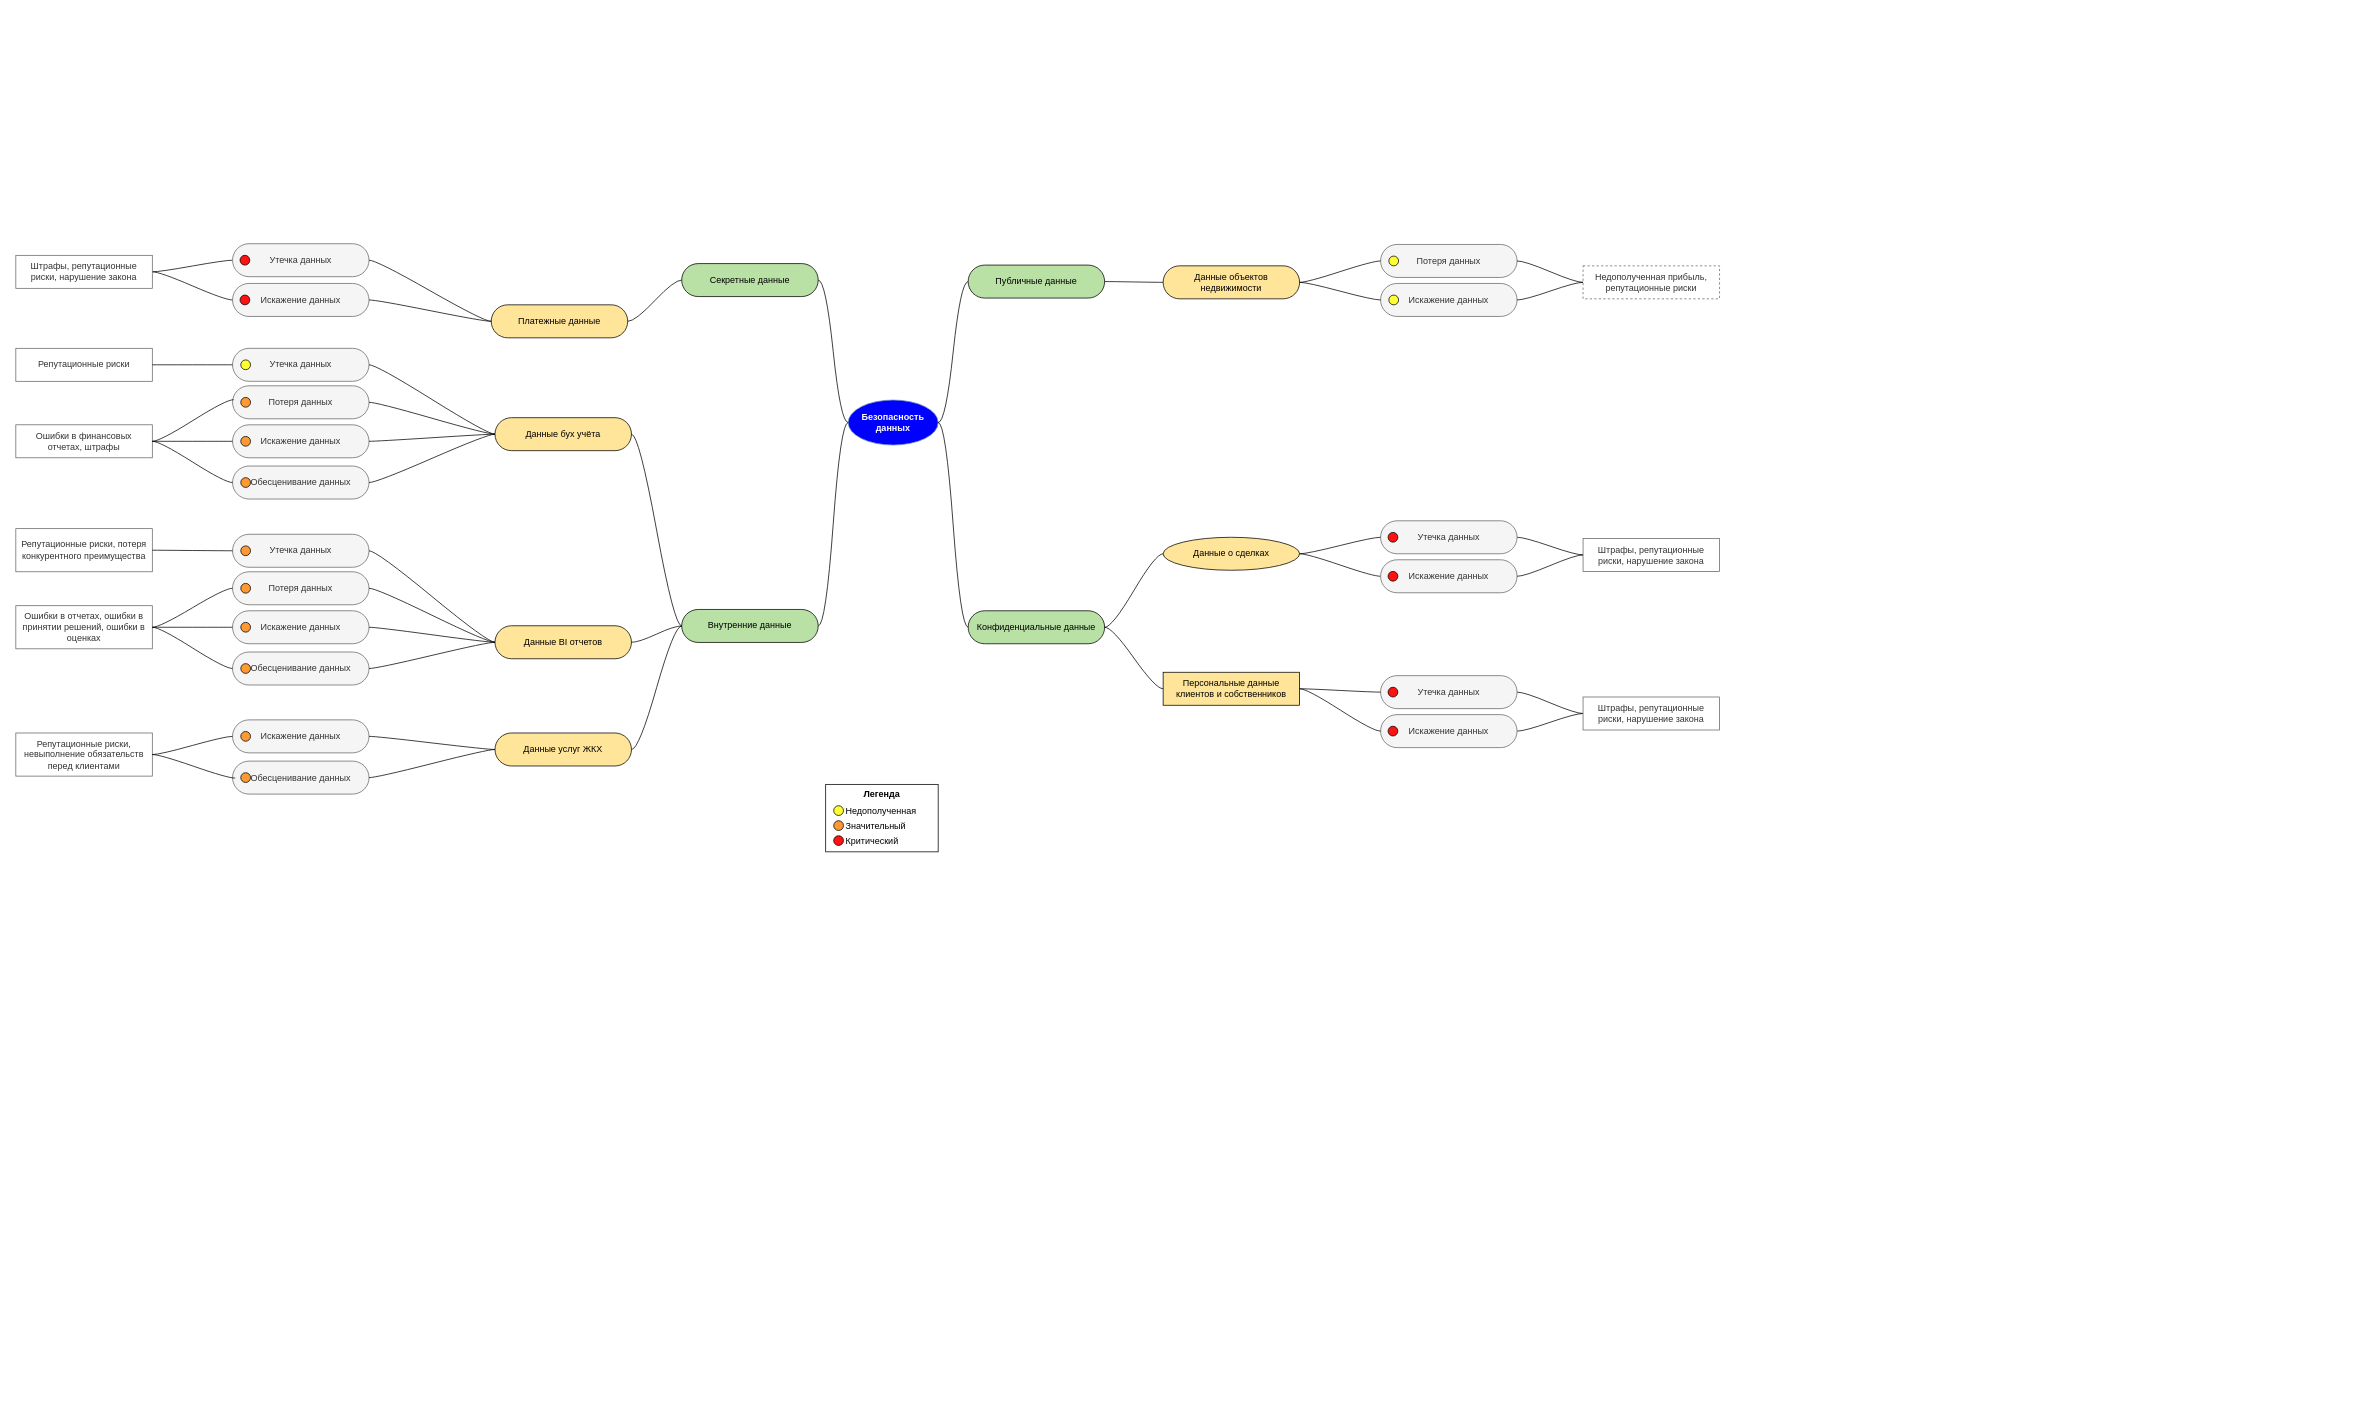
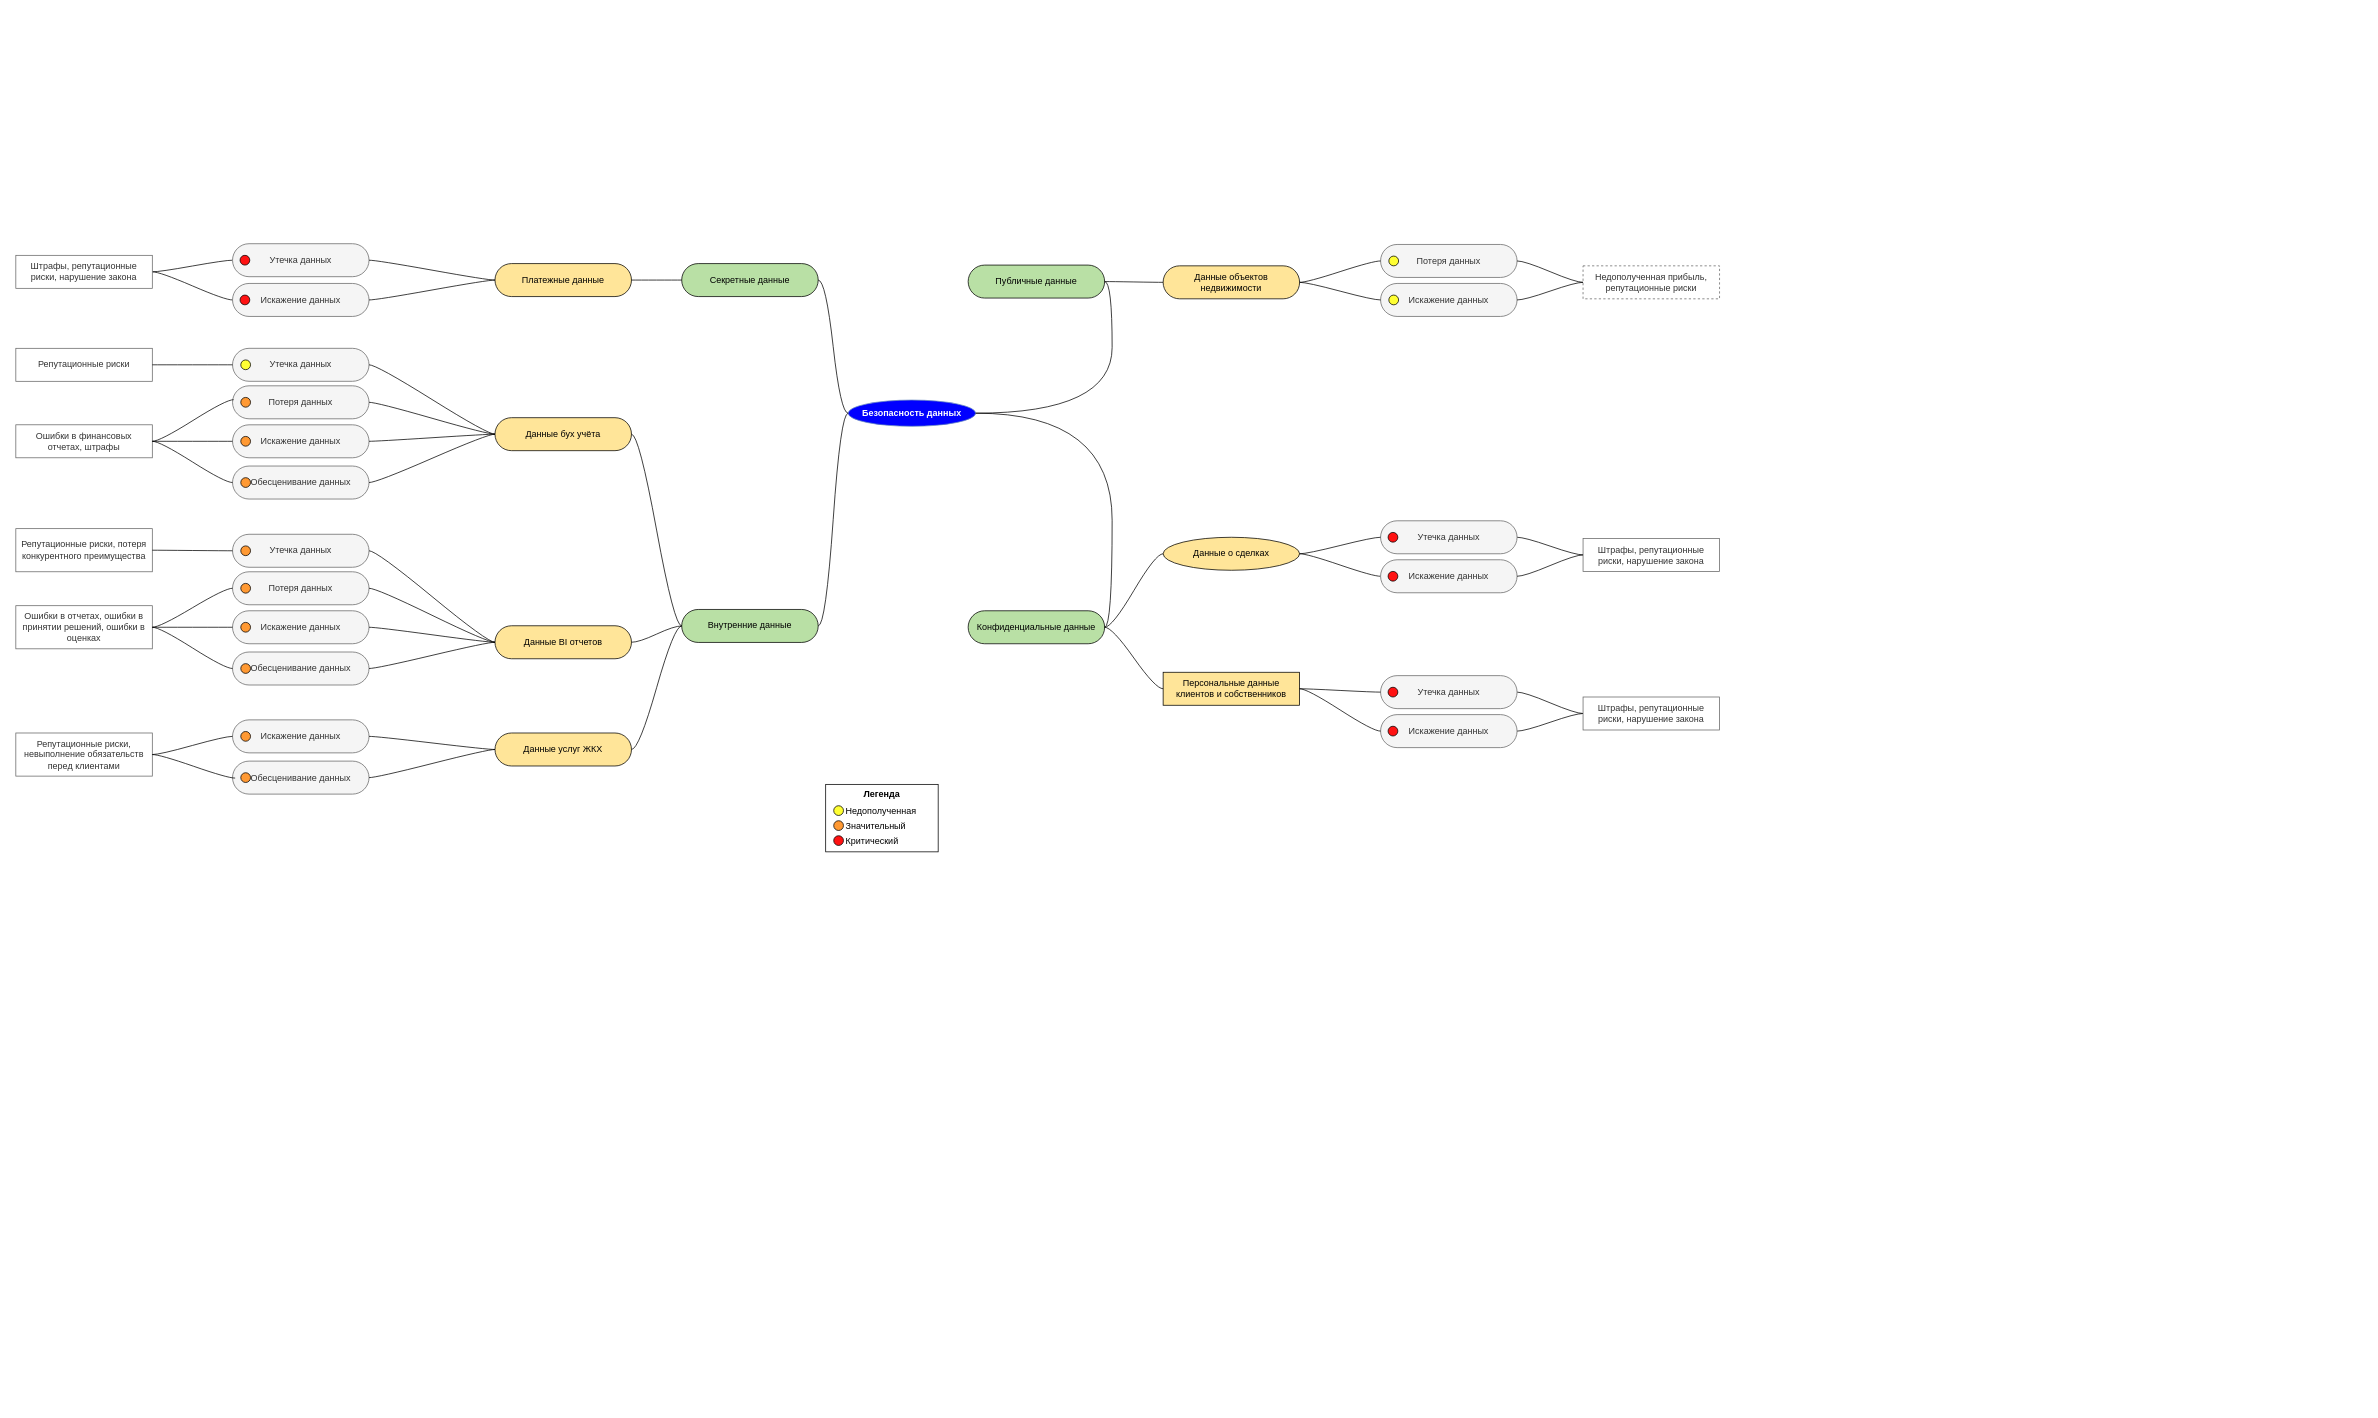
node "Платежные данные": moved (559, 321) -> (563, 280)
node "Безопасность данных": size 90x45 -> 128x26
